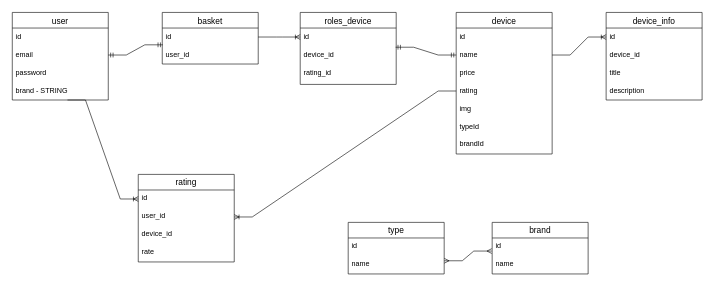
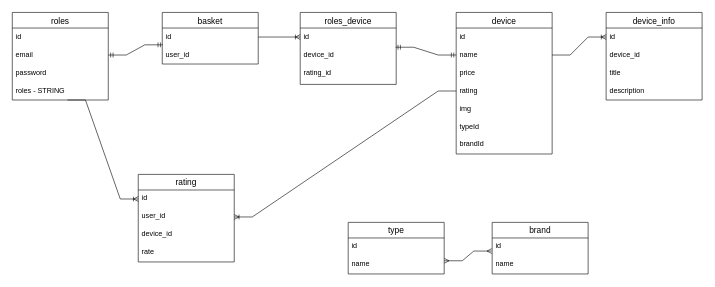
node "user": label "user" -> "roles"
node "brand - STRING": label "brand - STRING" -> "roles - STRING"
